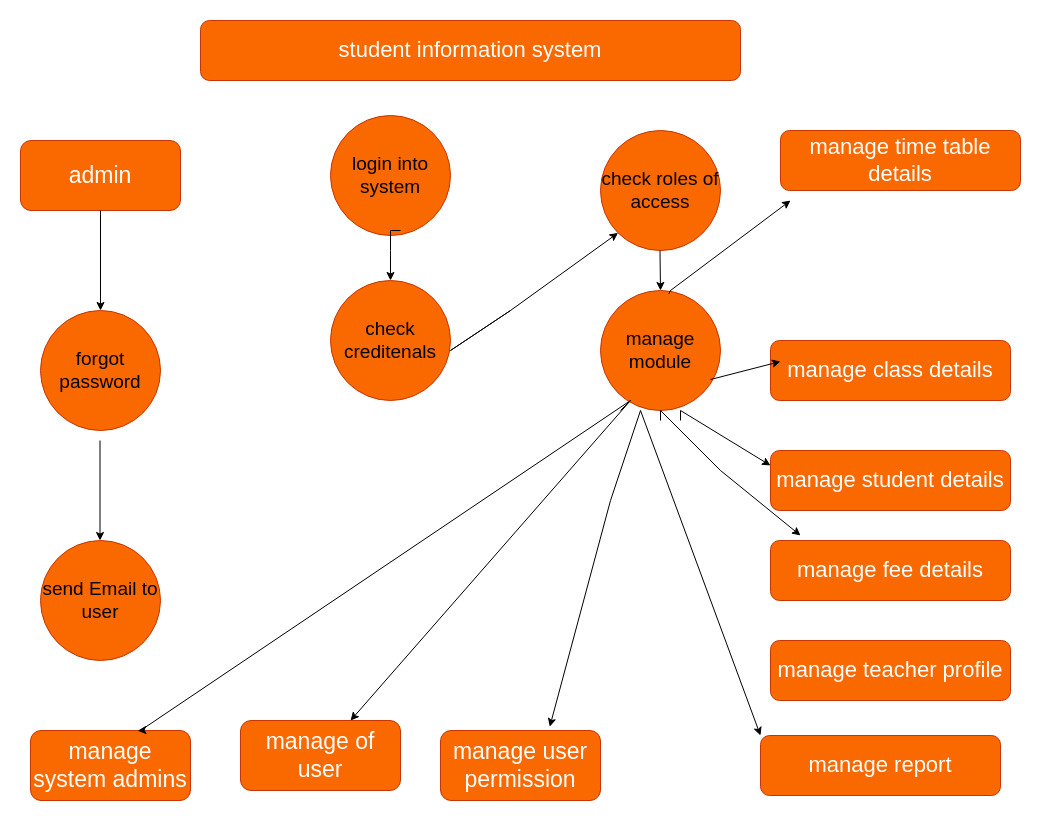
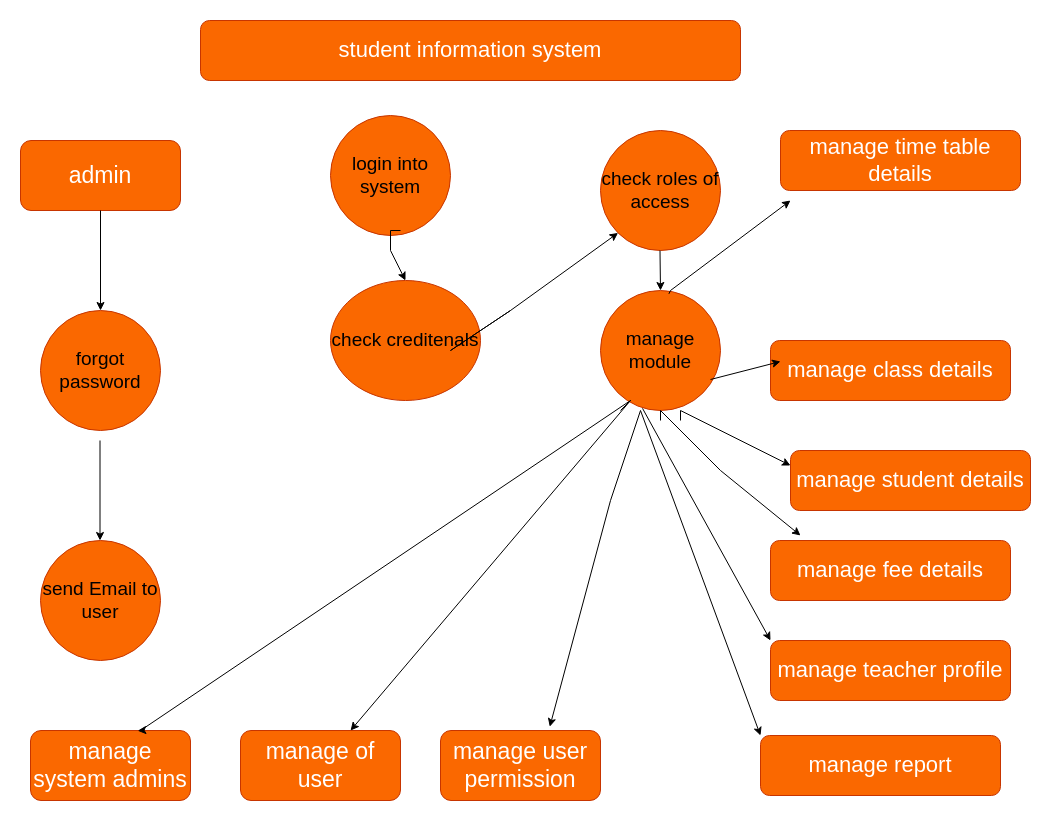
node "check creditenals": size 120x120 -> 150x120
node "manage student details": moved (891, 481) -> (911, 481)
edge "manage module" -> "manage teacher profile": added
node "manage of user": moved (321, 756) -> (321, 766)
